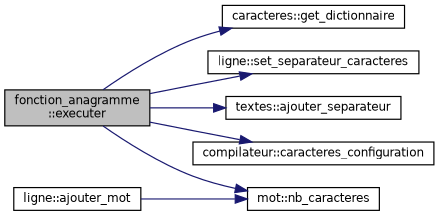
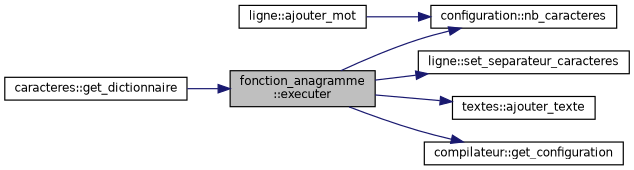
edge "fonction_anagramme ::executer" -> "caracteres::get_dictionnaire": reversed
node "textes::ajouter_separateur": label "textes::ajouter_separateur" -> "textes::ajouter_texte"
node "compilateur::caracteres_configuration": label "compilateur::caracteres_configuration" -> "compilateur::get_configuration"
node "mot::nb_caracteres": label "mot::nb_caracteres" -> "configuration::nb_caracteres"
